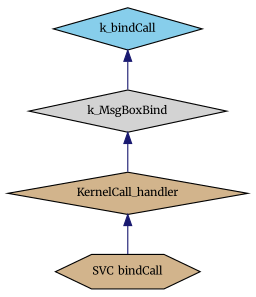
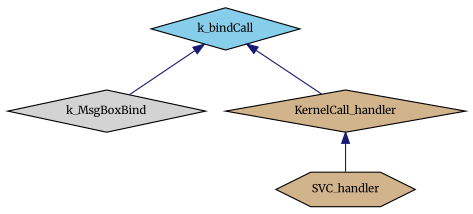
edge "KernelCall_handler" -> "k_MsgBoxBind": now "KernelCall_handler" -> "k_bindCall"
node "SVC_bindCall": label "SVC_bindCall" -> "SVC_handler"
